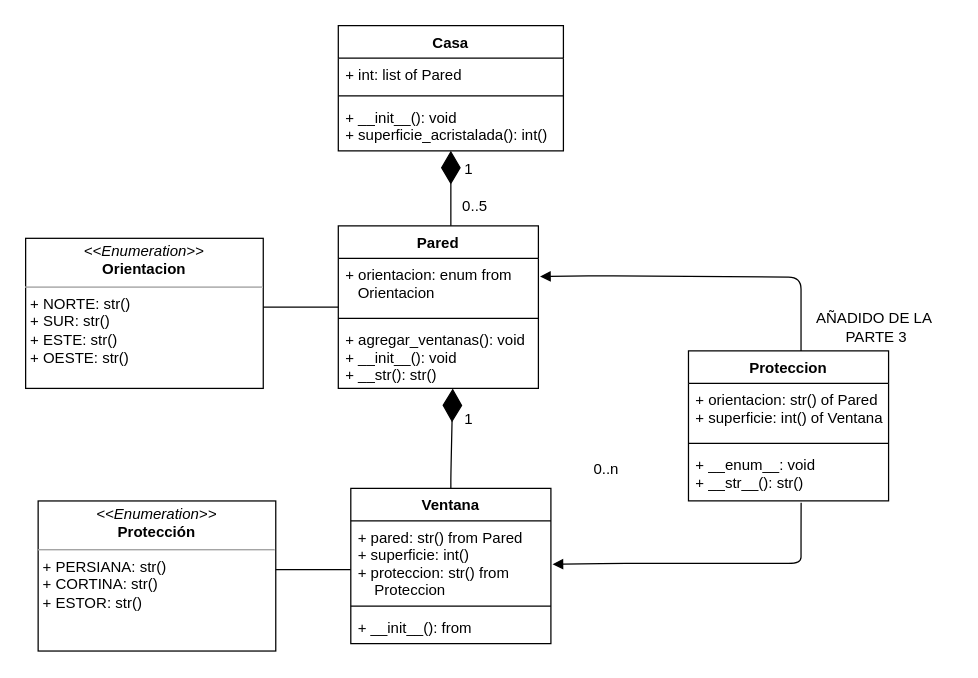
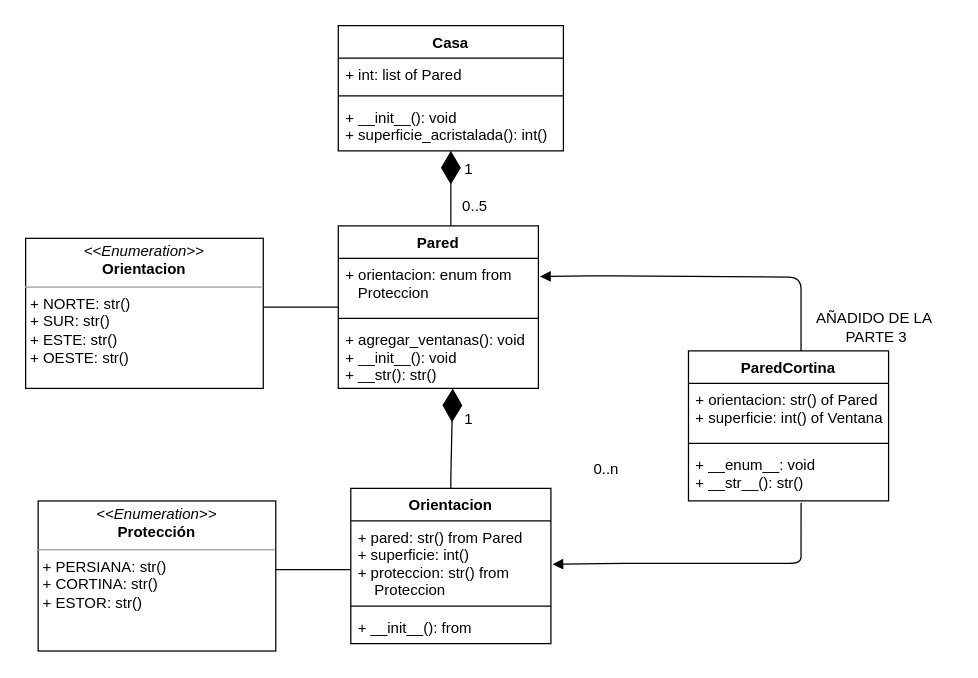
node "+ orientacion: enum from Orientacion": label "+ orientacion: enum from Orientacion" -> "+ orientacion: enum from Proteccion"
node "Proteccion": label "Proteccion" -> "ParedCortina"
node "Ventana": label "Ventana" -> "Orientacion"
